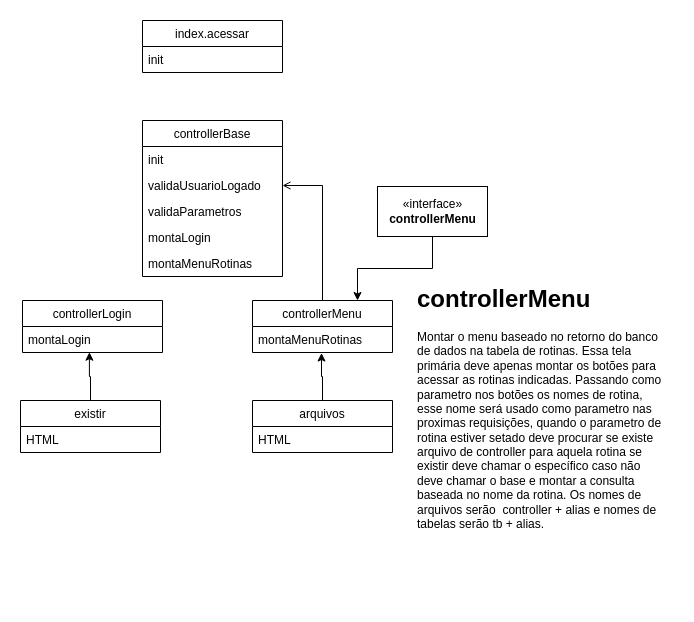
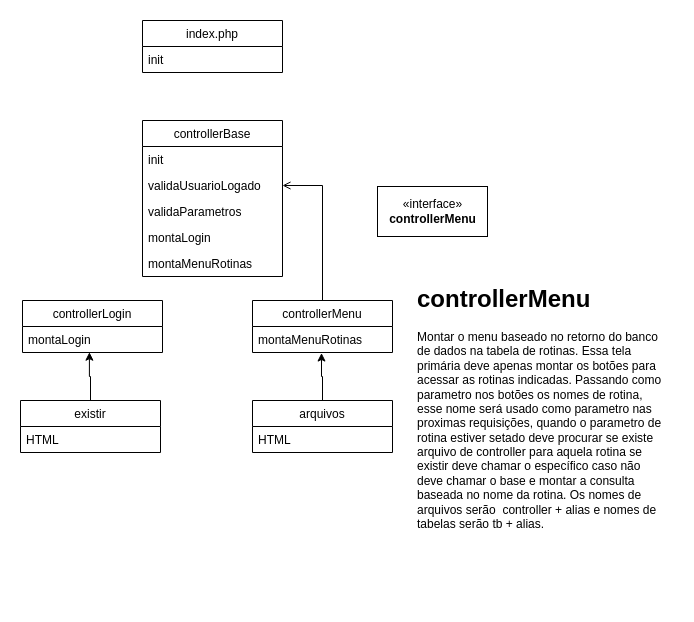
node "index.acessar": label "index.acessar" -> "index.php"
edge "«interface» controllerMenu" -> "controllerMenu": removed
